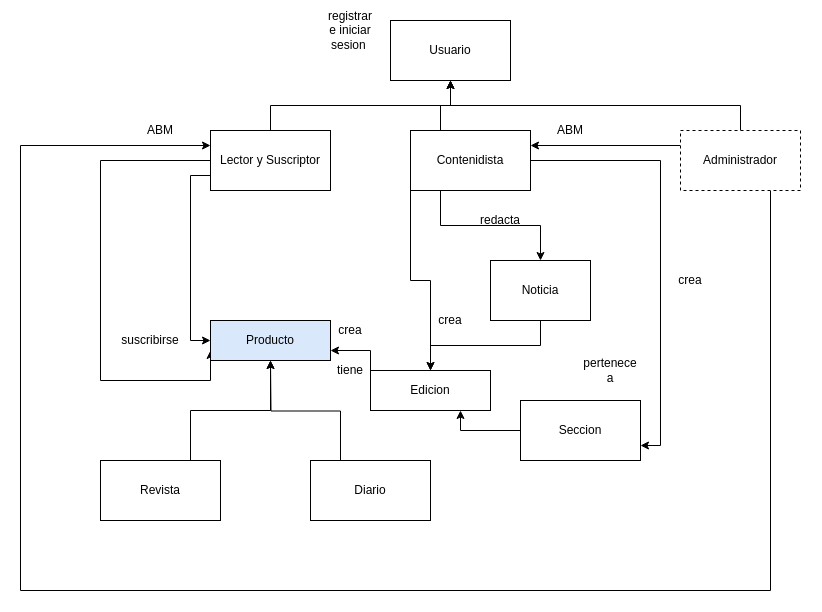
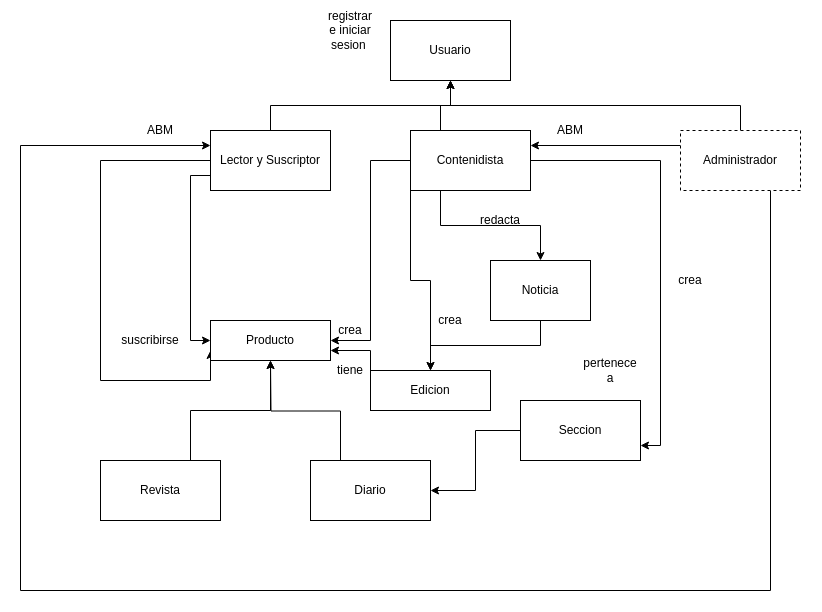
edge "Contenidista" -> "Producto": added
node "Producto": fillcolor #dae8fc -> #ffffff
edge "Seccion" -> "Edicion": now "Seccion" -> "Diario"
